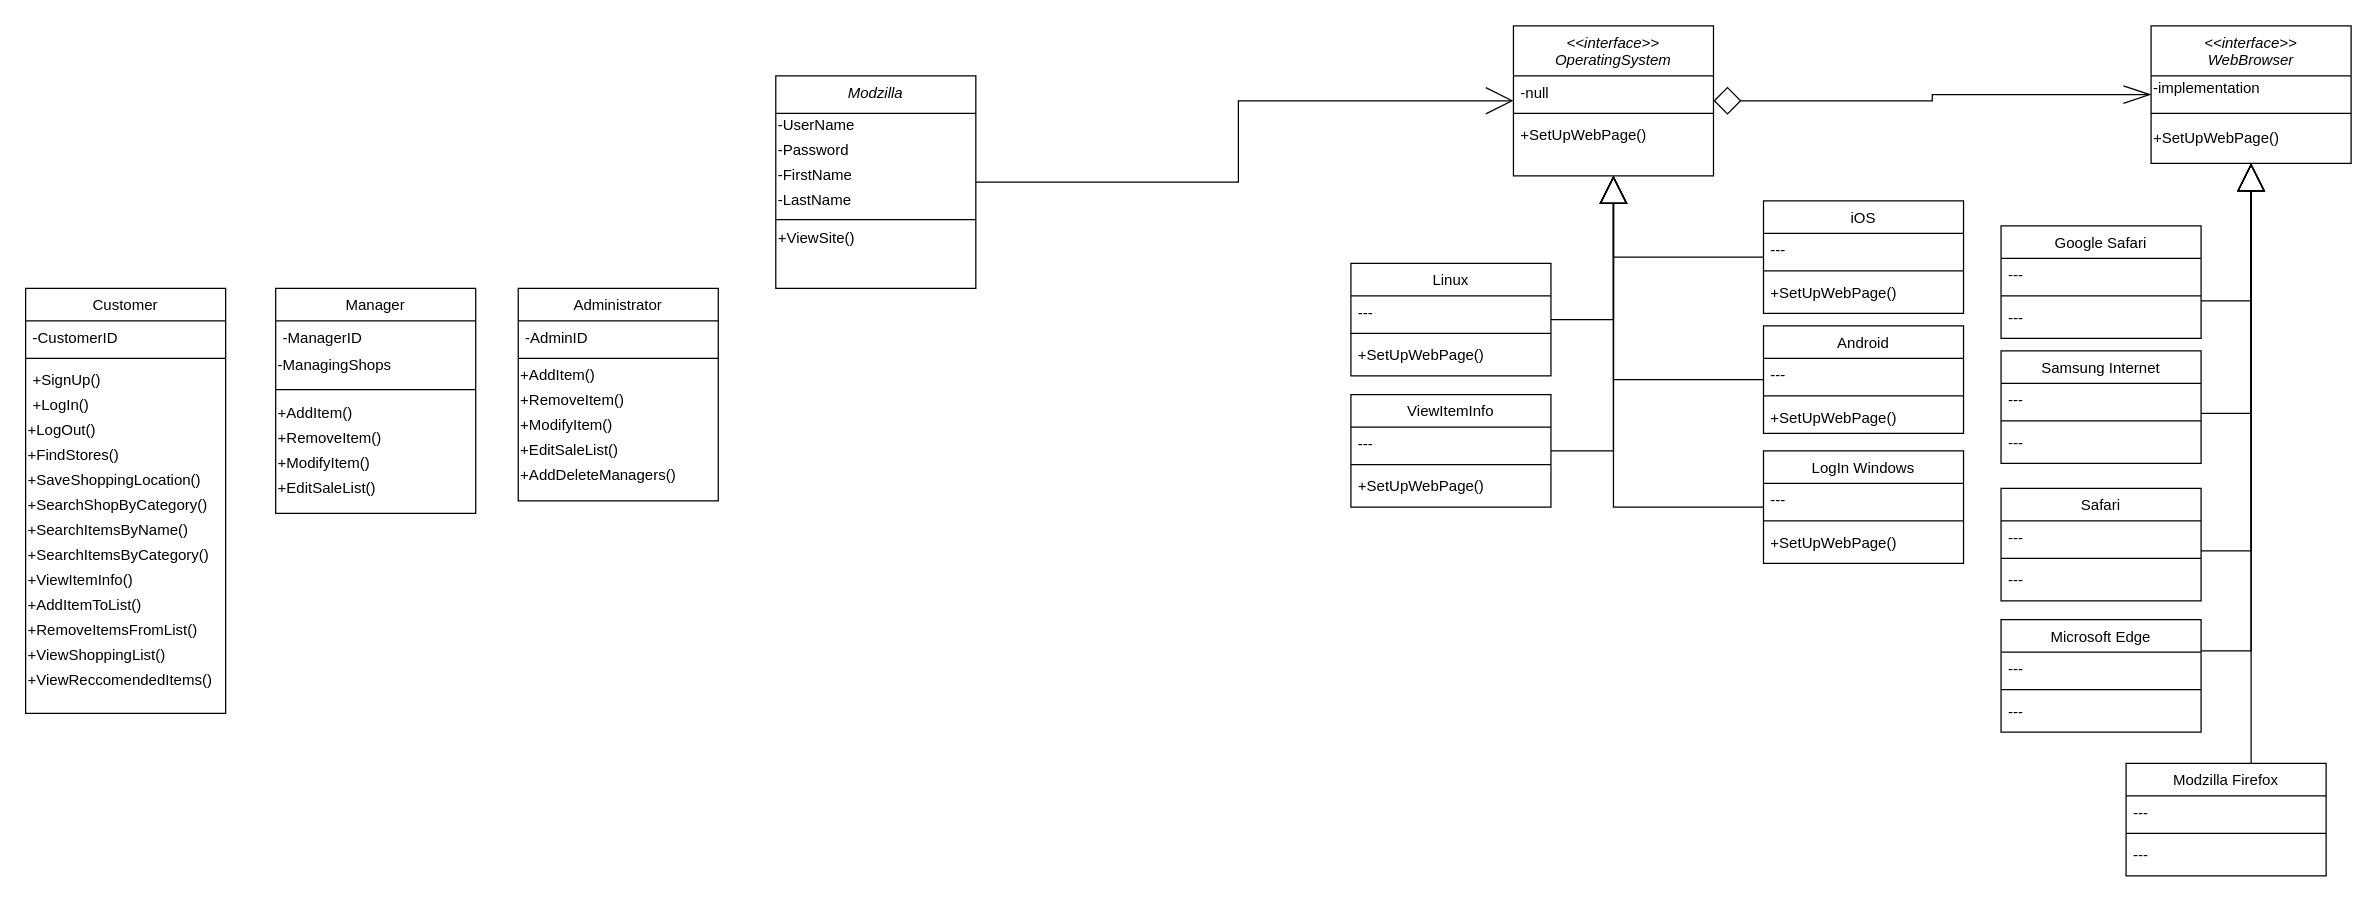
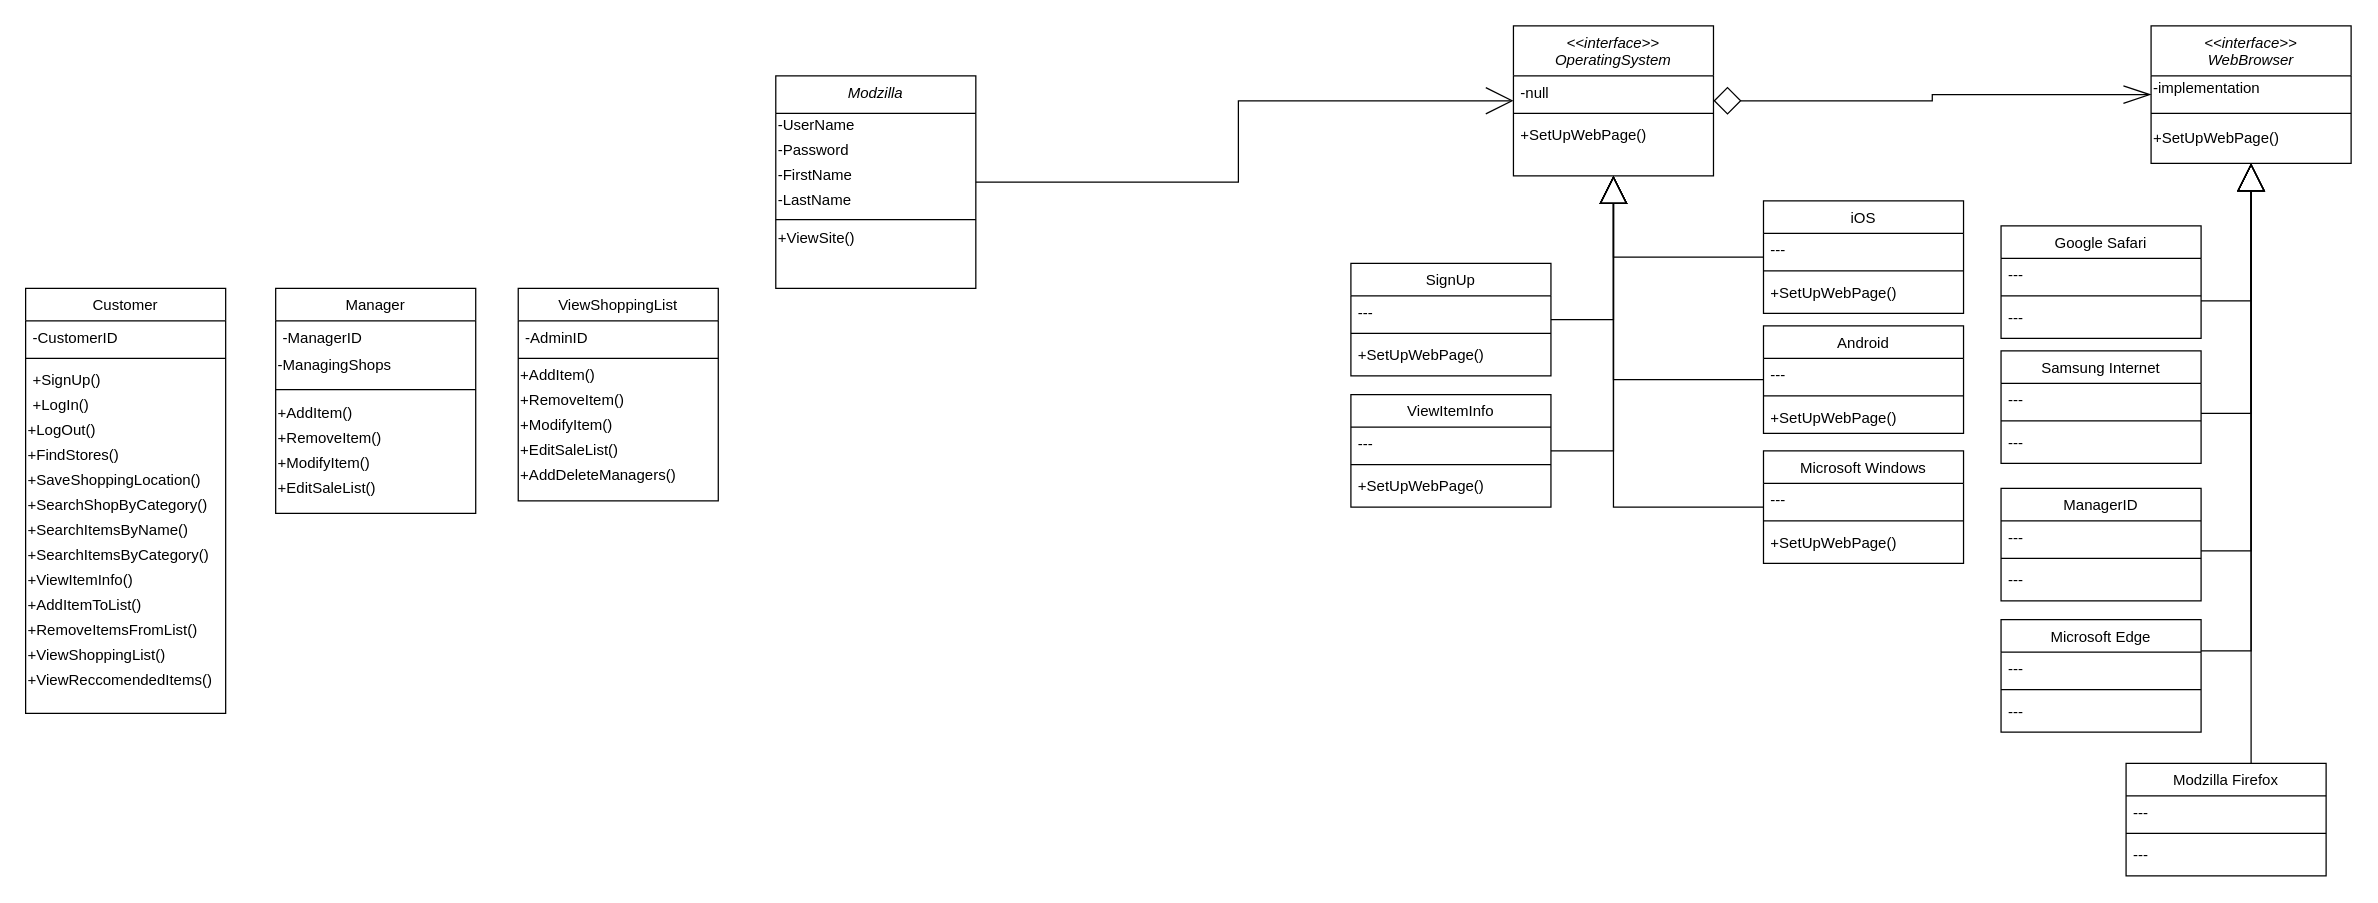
node "Linux": label "Linux" -> "SignUp"
node "Administrator": label "Administrator" -> "ViewShoppingList"
node "LogIn Windows": label "LogIn Windows" -> "Microsoft Windows"
node "Safari": label "Safari" -> "ManagerID"
